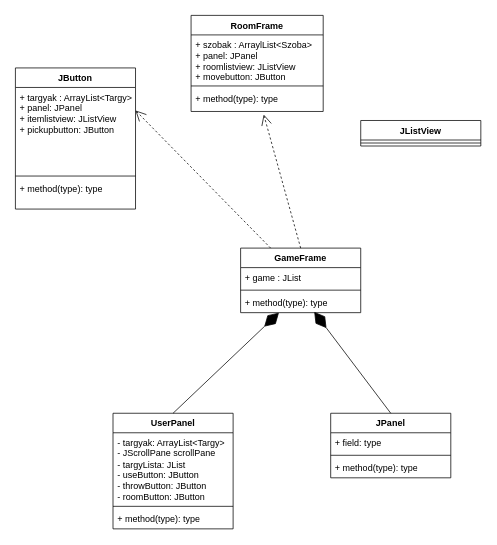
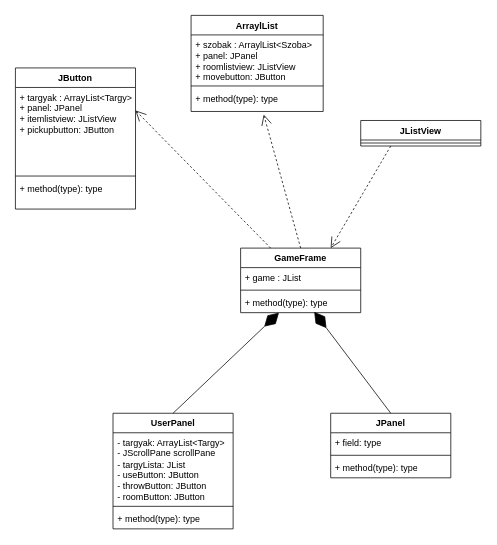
node "RoomFrame": label "RoomFrame" -> "ArraylList"
edge "JListView" -> "GameFrame": added
